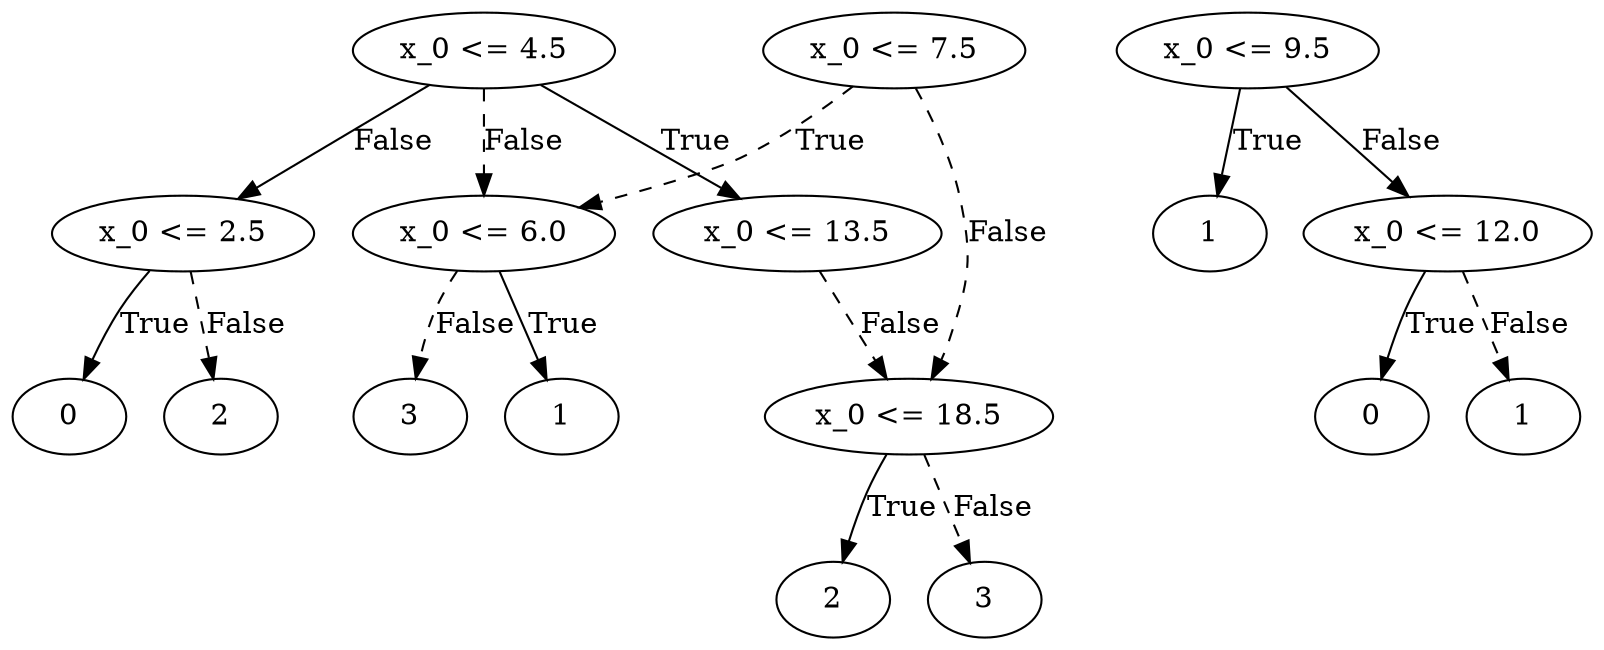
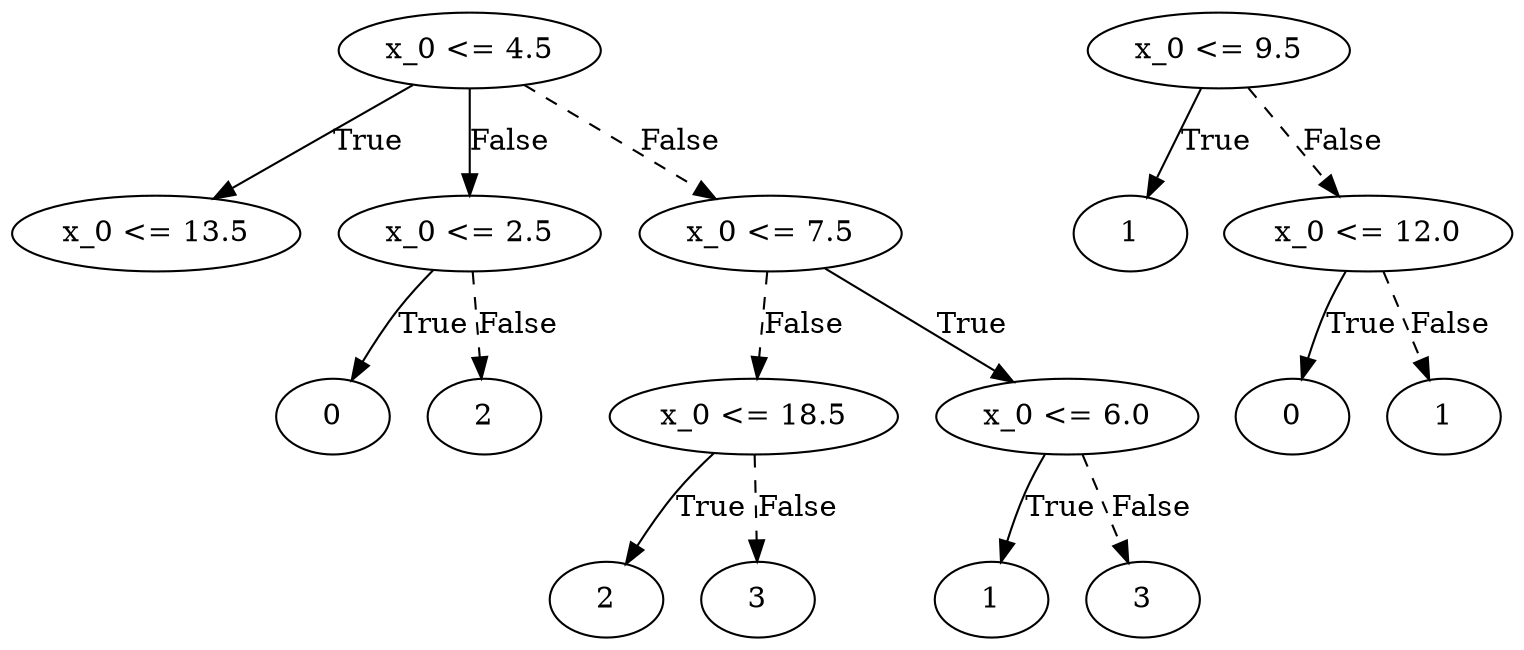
edge "x_0 <= 4.5" -> "x_0 <= 6.0": now "x_0 <= 4.5" -> "x_0 <= 7.5"
edge "x_0 <= 9.5" -> "x_0 <= 12.0": style solid -> dashed
edge "x_0 <= 7.5" -> "x_0 <= 6.0": style dashed -> solid
edge "x_0 <= 13.5" -> "x_0 <= 18.5": removed, label "False"
